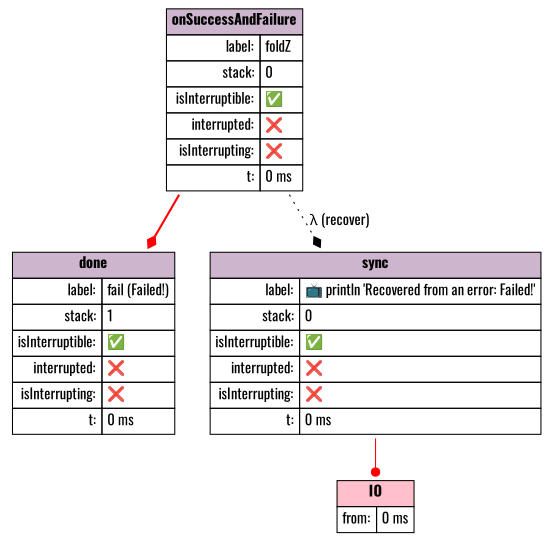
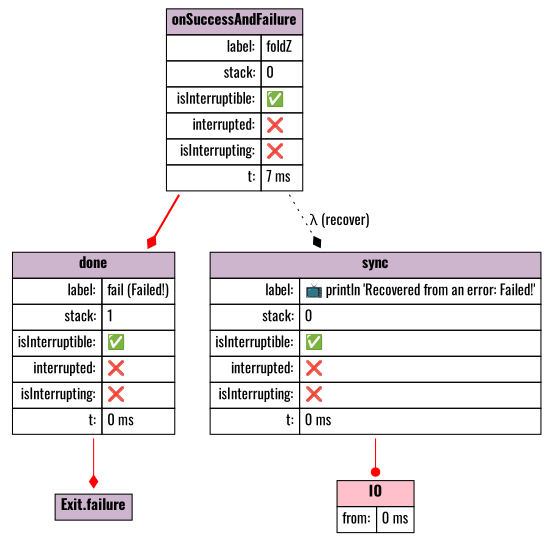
node "onSuccessAndFailure": text "0 ms" -> "7 ms"
node "Exit.failure": added
